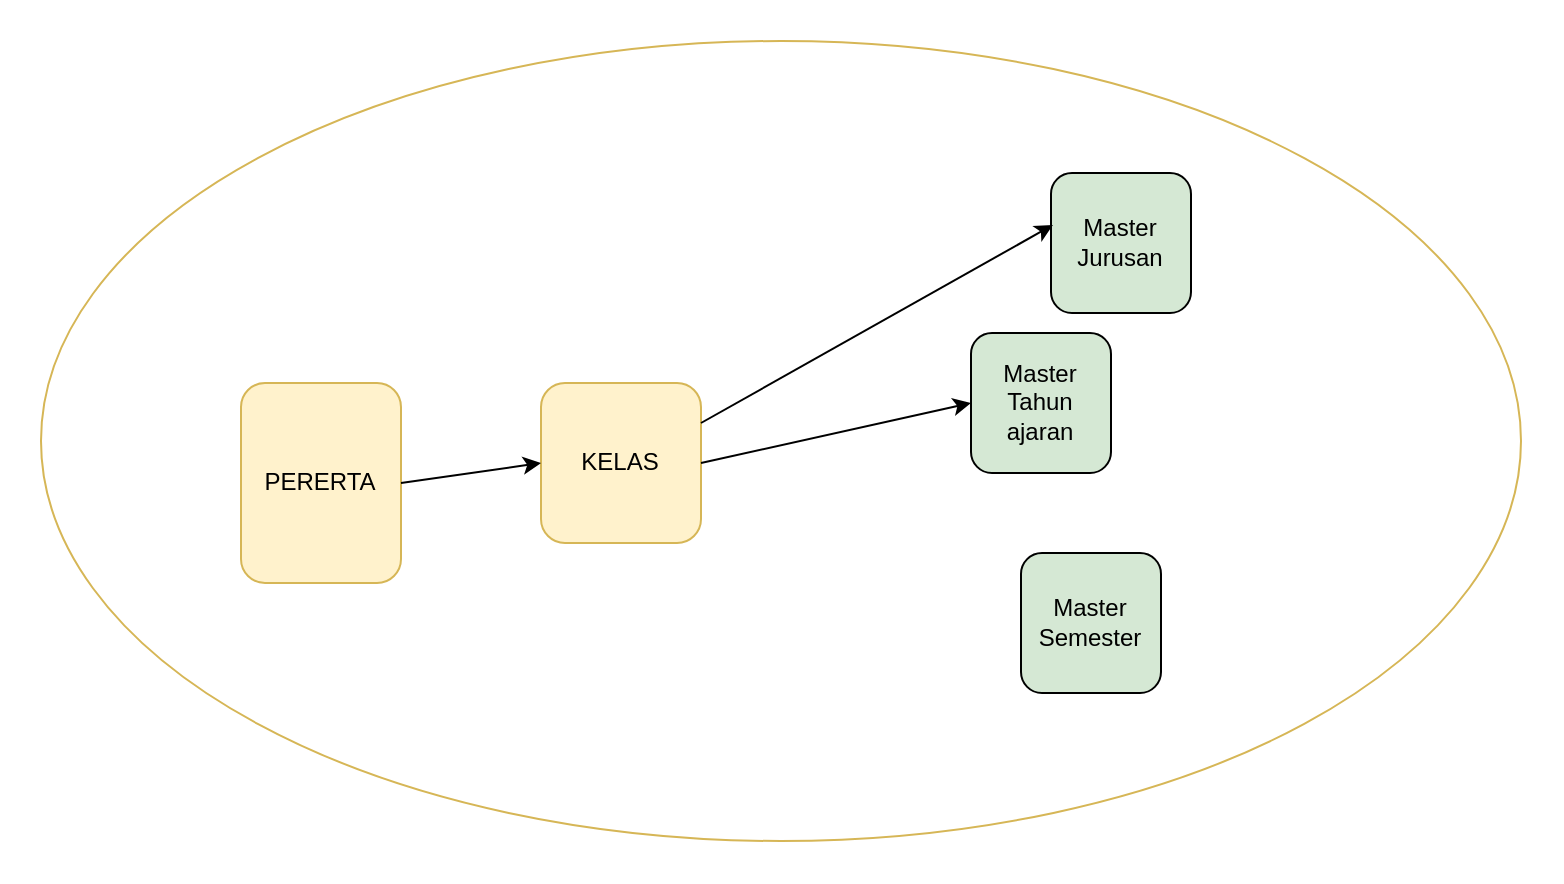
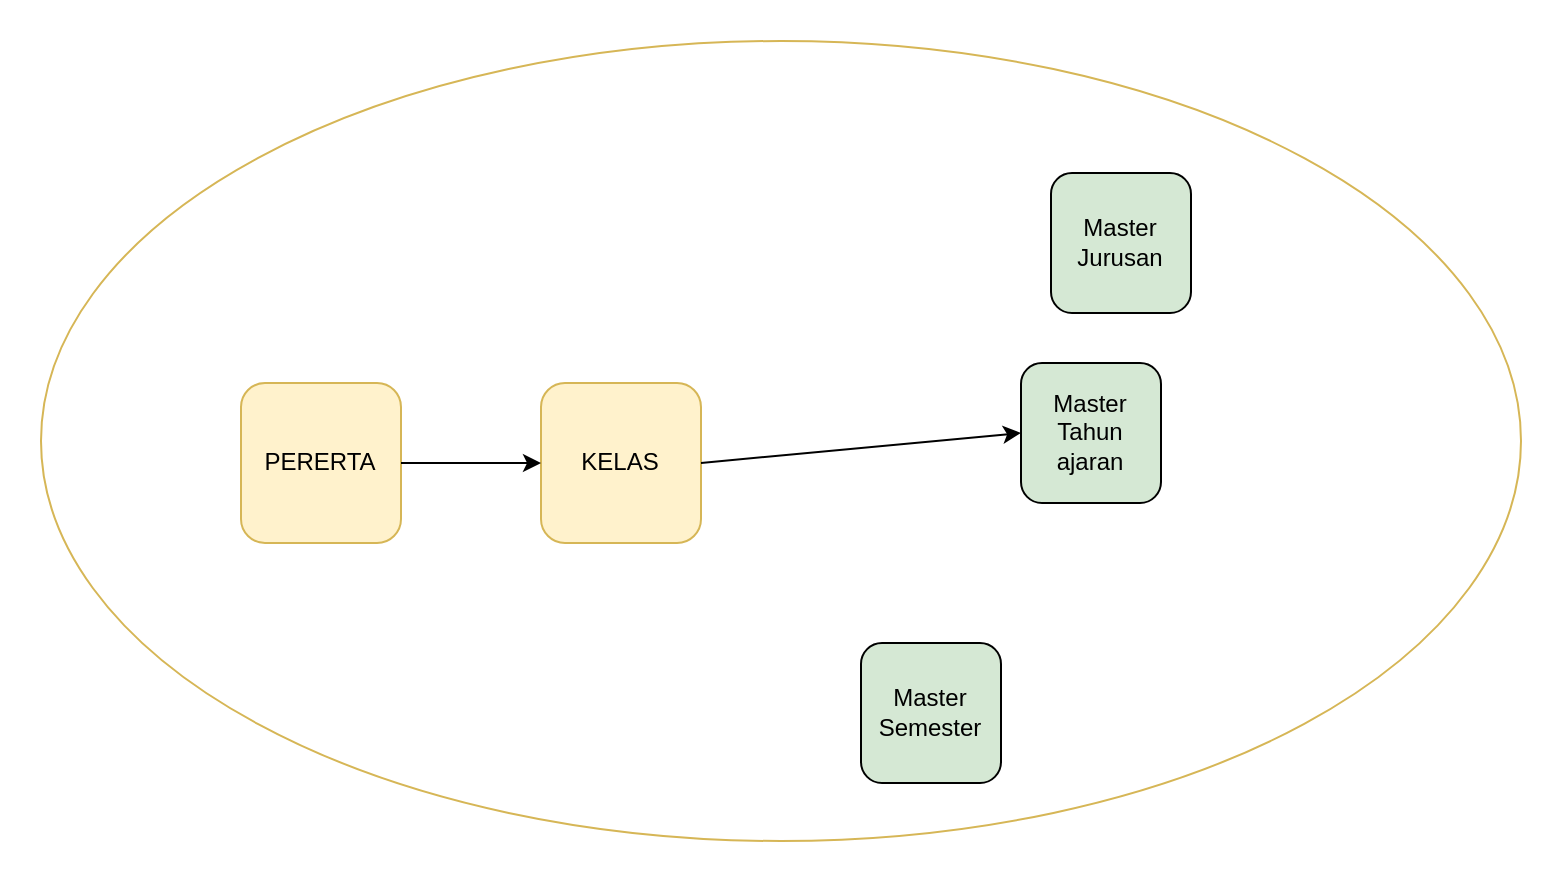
edge "KELAS" -> "Master Jurusan": removed
node "Master Tahun ajaran": moved (1041, 403) -> (1091, 433)
node "PERERTA": size 160x200 -> 160x160
node "Master Semester": moved (1091, 623) -> (931, 713)
